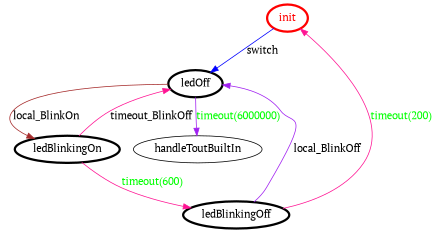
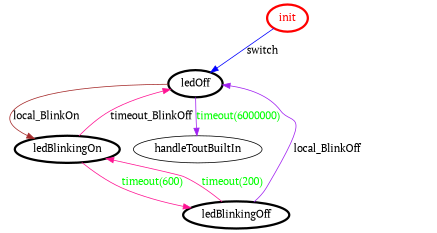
edge "ledBlinkingOff" -> "init": now "ledBlinkingOff" -> "ledBlinkingOn"
